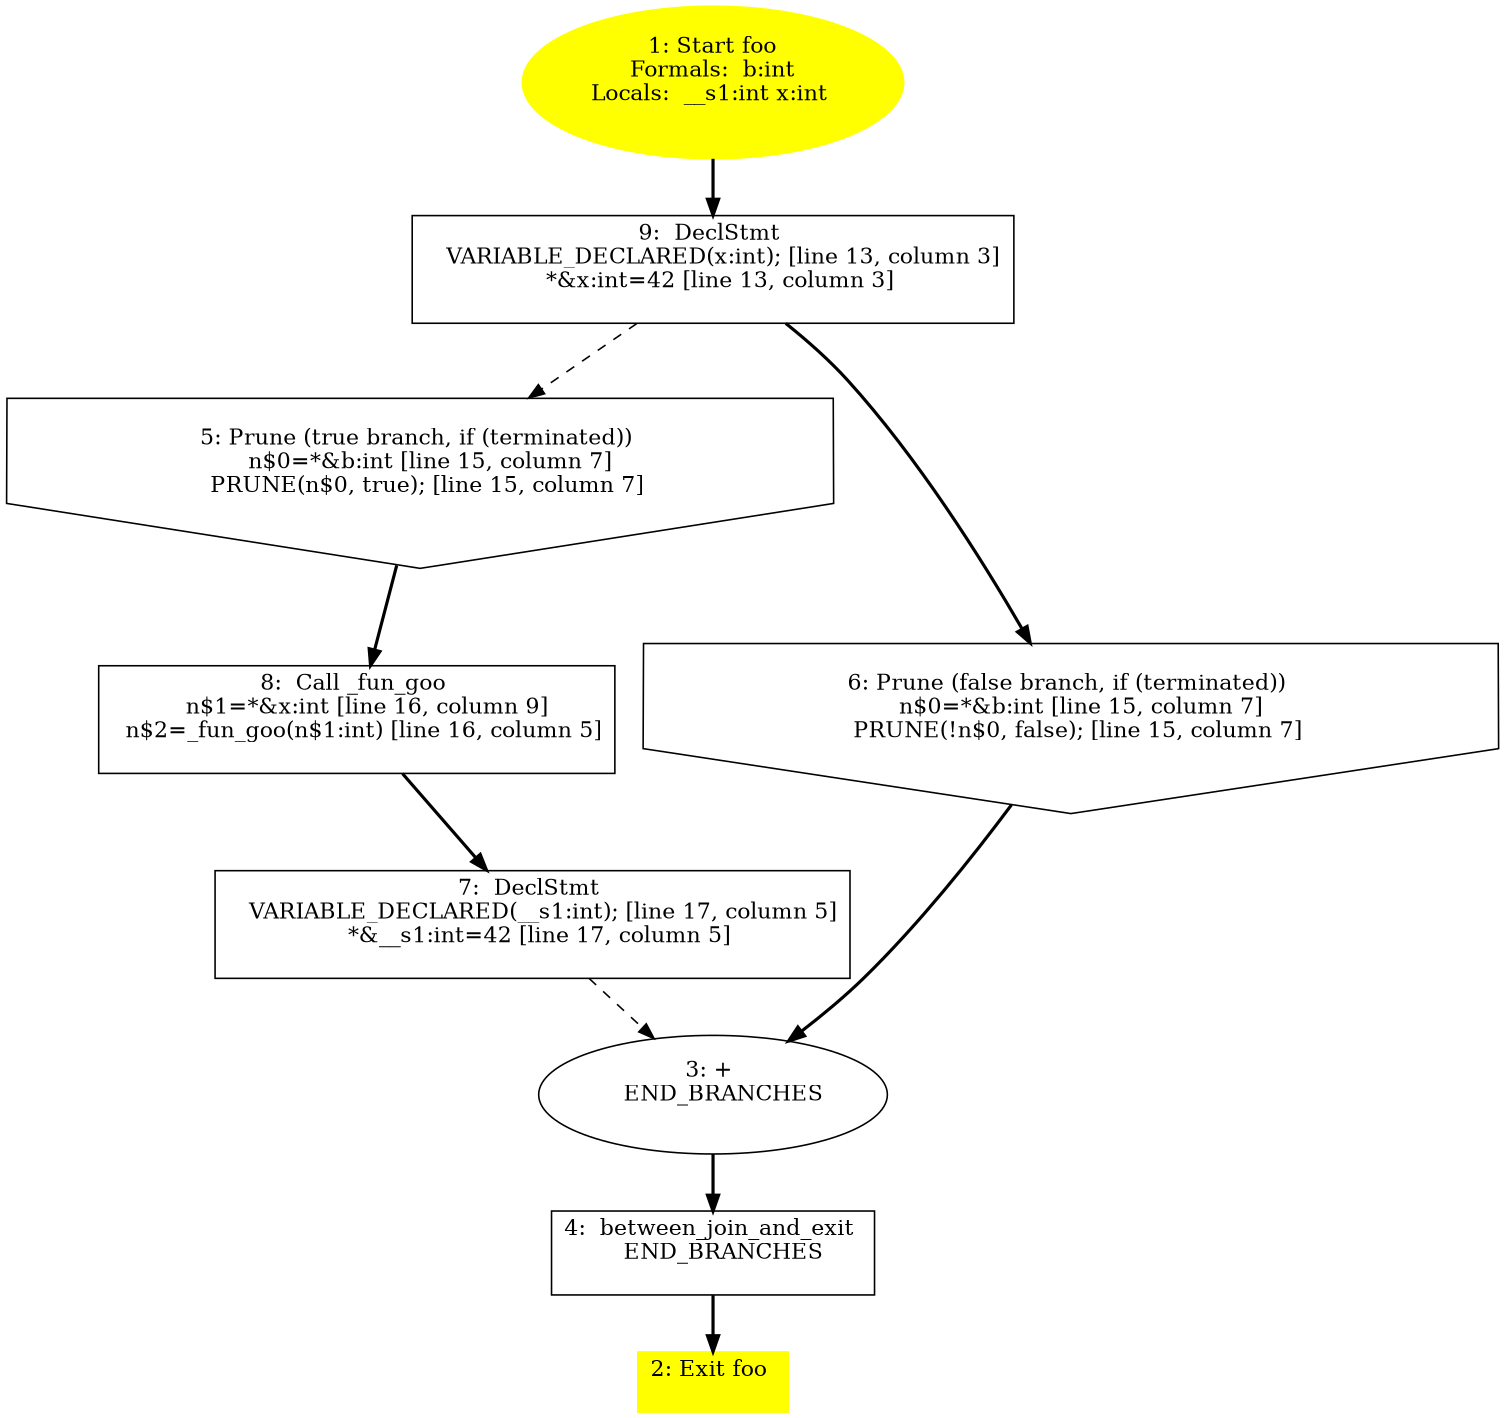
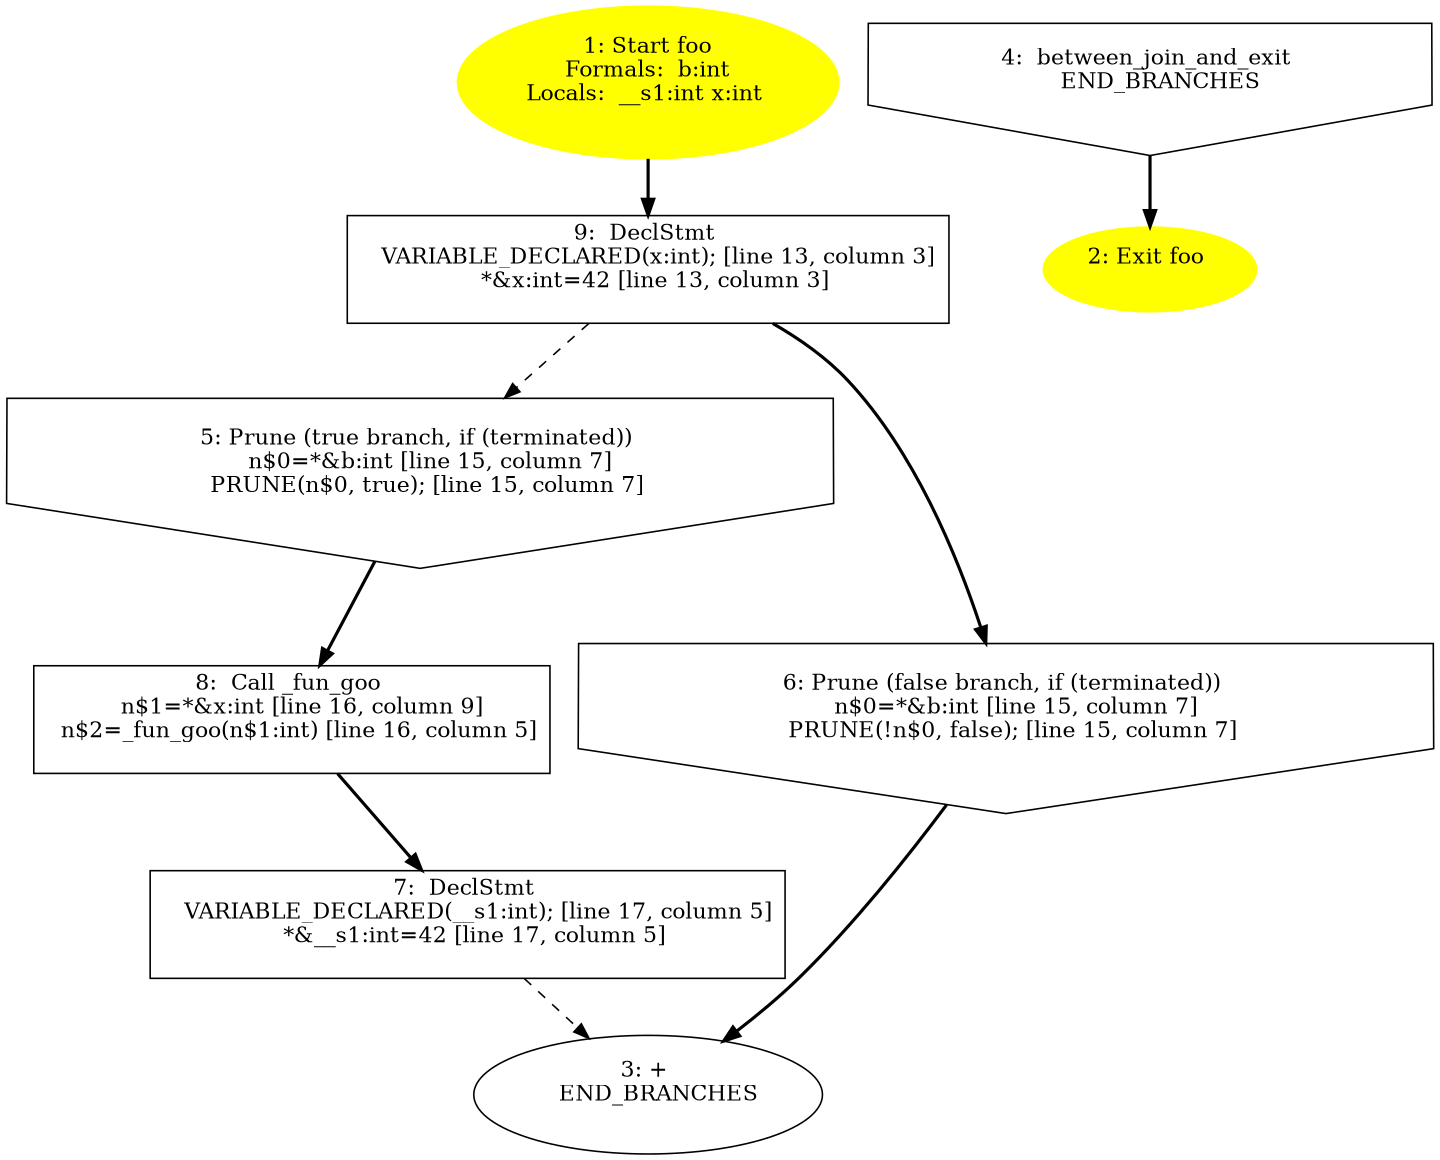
edge "3: + END_BRANCHES" -> "4:  between_join_and_exit END_BRANCHES": removed
node "4:  between_join_and_exit END_BRANCHES": shape box -> invhouse
node "2: Exit foo": shape box -> ellipse
